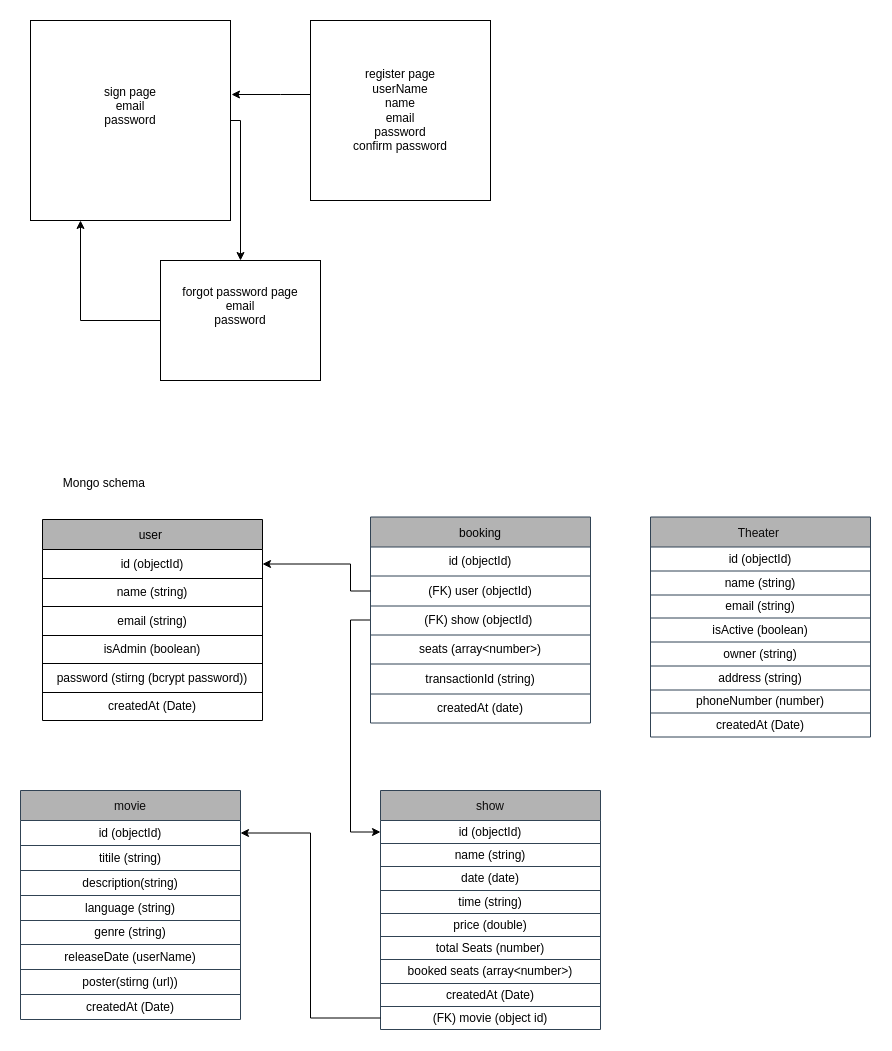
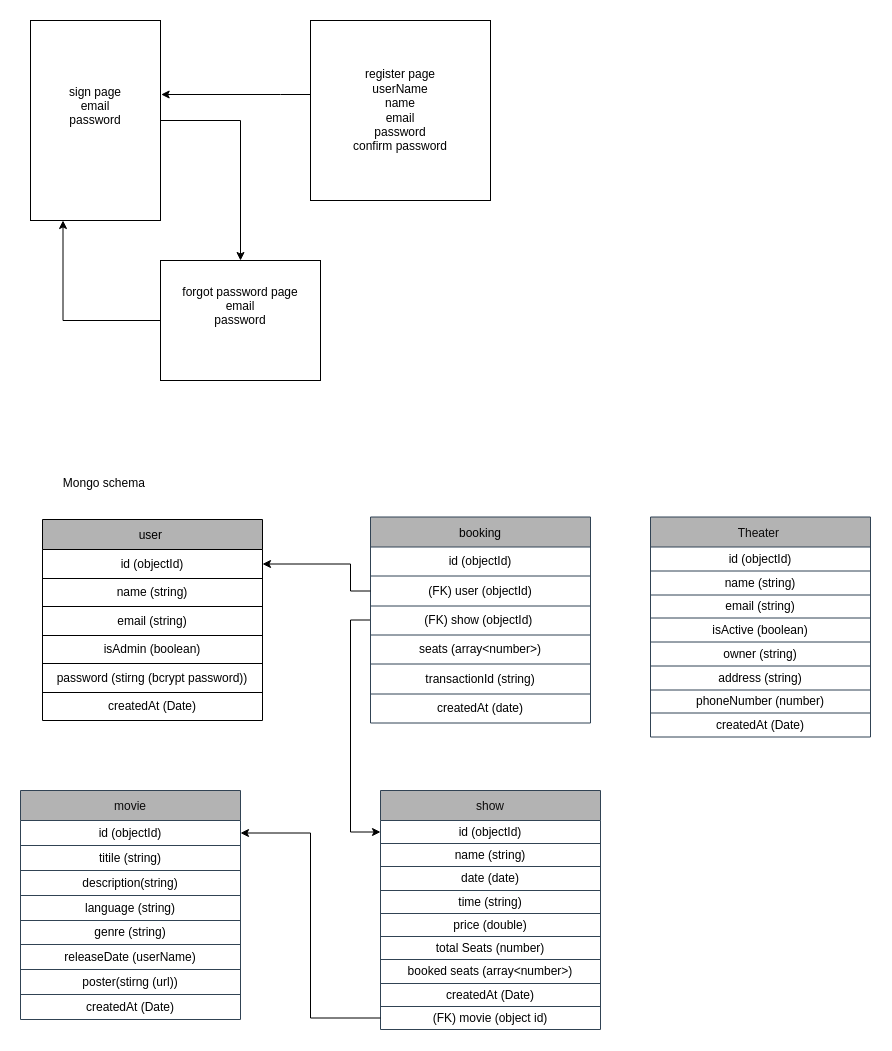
node "sign page email password": size 200x200 -> 130x200
